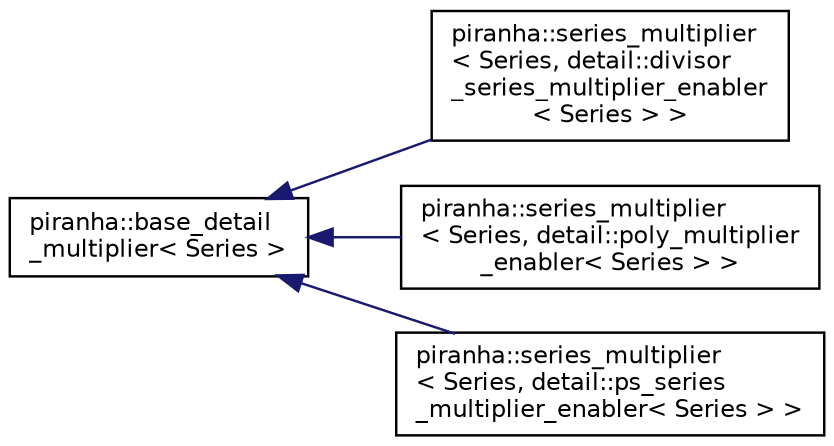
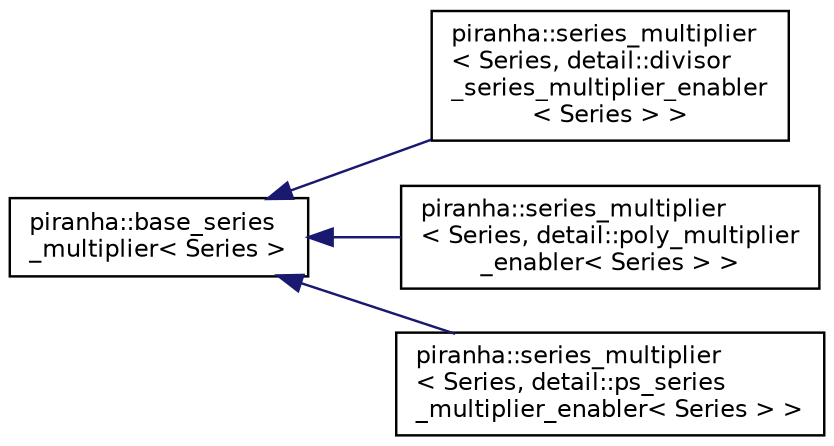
node "piranha::base_detail _multiplier< Series >": label "piranha::base_detail _multiplier< Series >" -> "piranha::base_series _multiplier< Series >"
